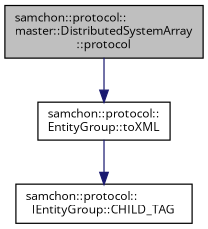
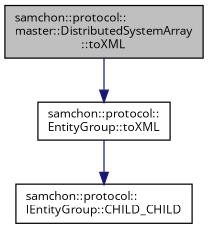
node "samchon::protocol:: master::DistributedSystemArray ::protocol": label "samchon::protocol:: master::DistributedSystemArray ::protocol" -> "samchon::protocol:: master::DistributedSystemArray ::toXML"
node "samchon::protocol:: IEntityGroup::CHILD_TAG": label "samchon::protocol:: IEntityGroup::CHILD_TAG" -> "samchon::protocol:: IEntityGroup::CHILD_CHILD"
